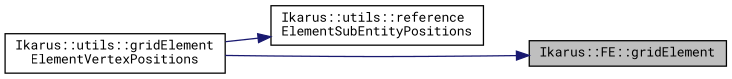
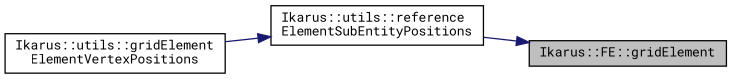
edge "Ikarus::utils::gridElement ElementVertexPositions" -> "Ikarus::FE::gridElement": now "Ikarus::utils::reference ElementSubEntityPositions" -> "Ikarus::FE::gridElement"
